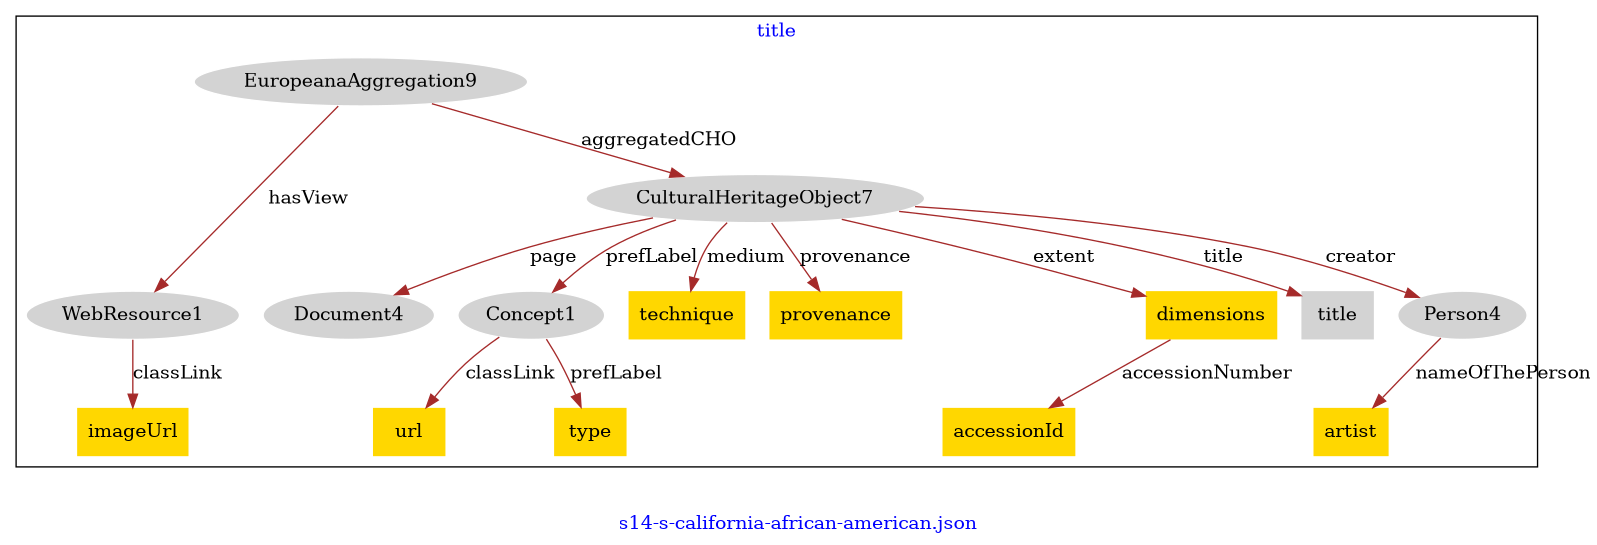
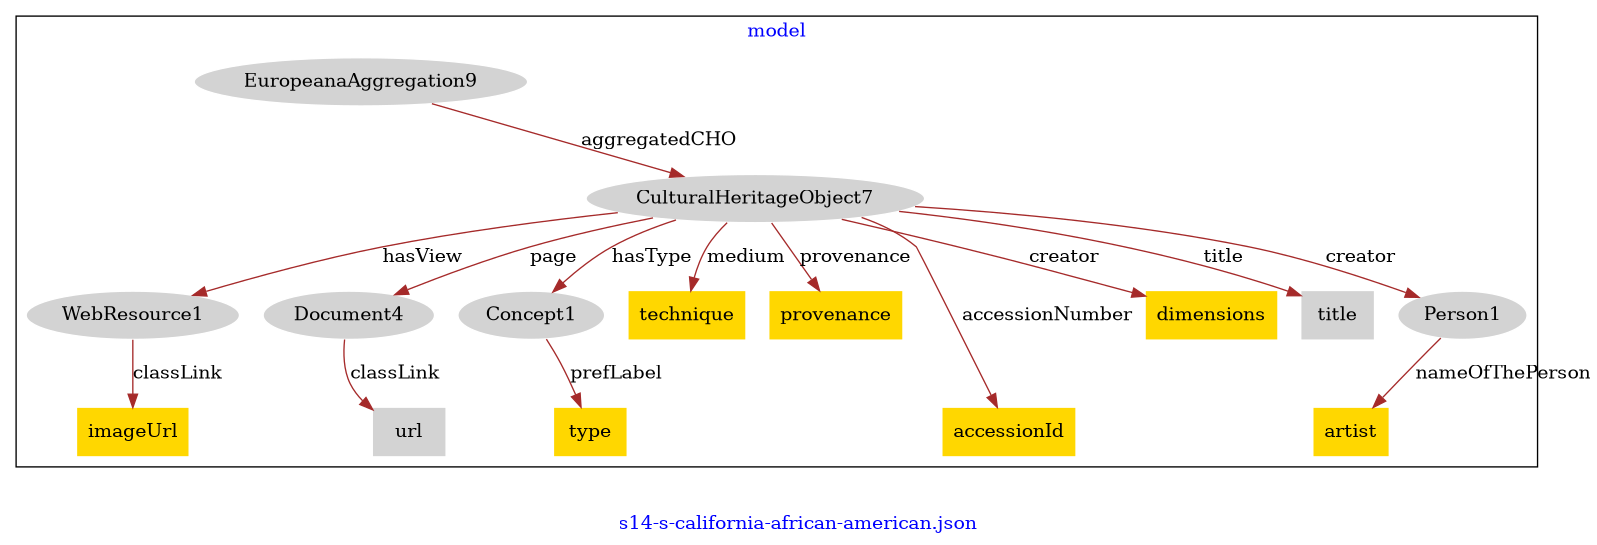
cluster "title": label "title" -> "model"
edge "EuropeanaAggregation9" -> "WebResource1": now "CulturalHeritageObject7" -> "WebResource1"
edge "CulturalHeritageObject7" -> "Concept1": label "prefLabel" -> "hasType"
edge "CulturalHeritageObject7" -> "dimensions": label "extent" -> "creator"
node "Person4": label "Person4" -> "Person1"
edge "Concept1" -> "url": now "Document4" -> "url"
edge "dimensions" -> "accessionId": now "CulturalHeritageObject7" -> "accessionId"
node "url": fillcolor gold -> lightgray
